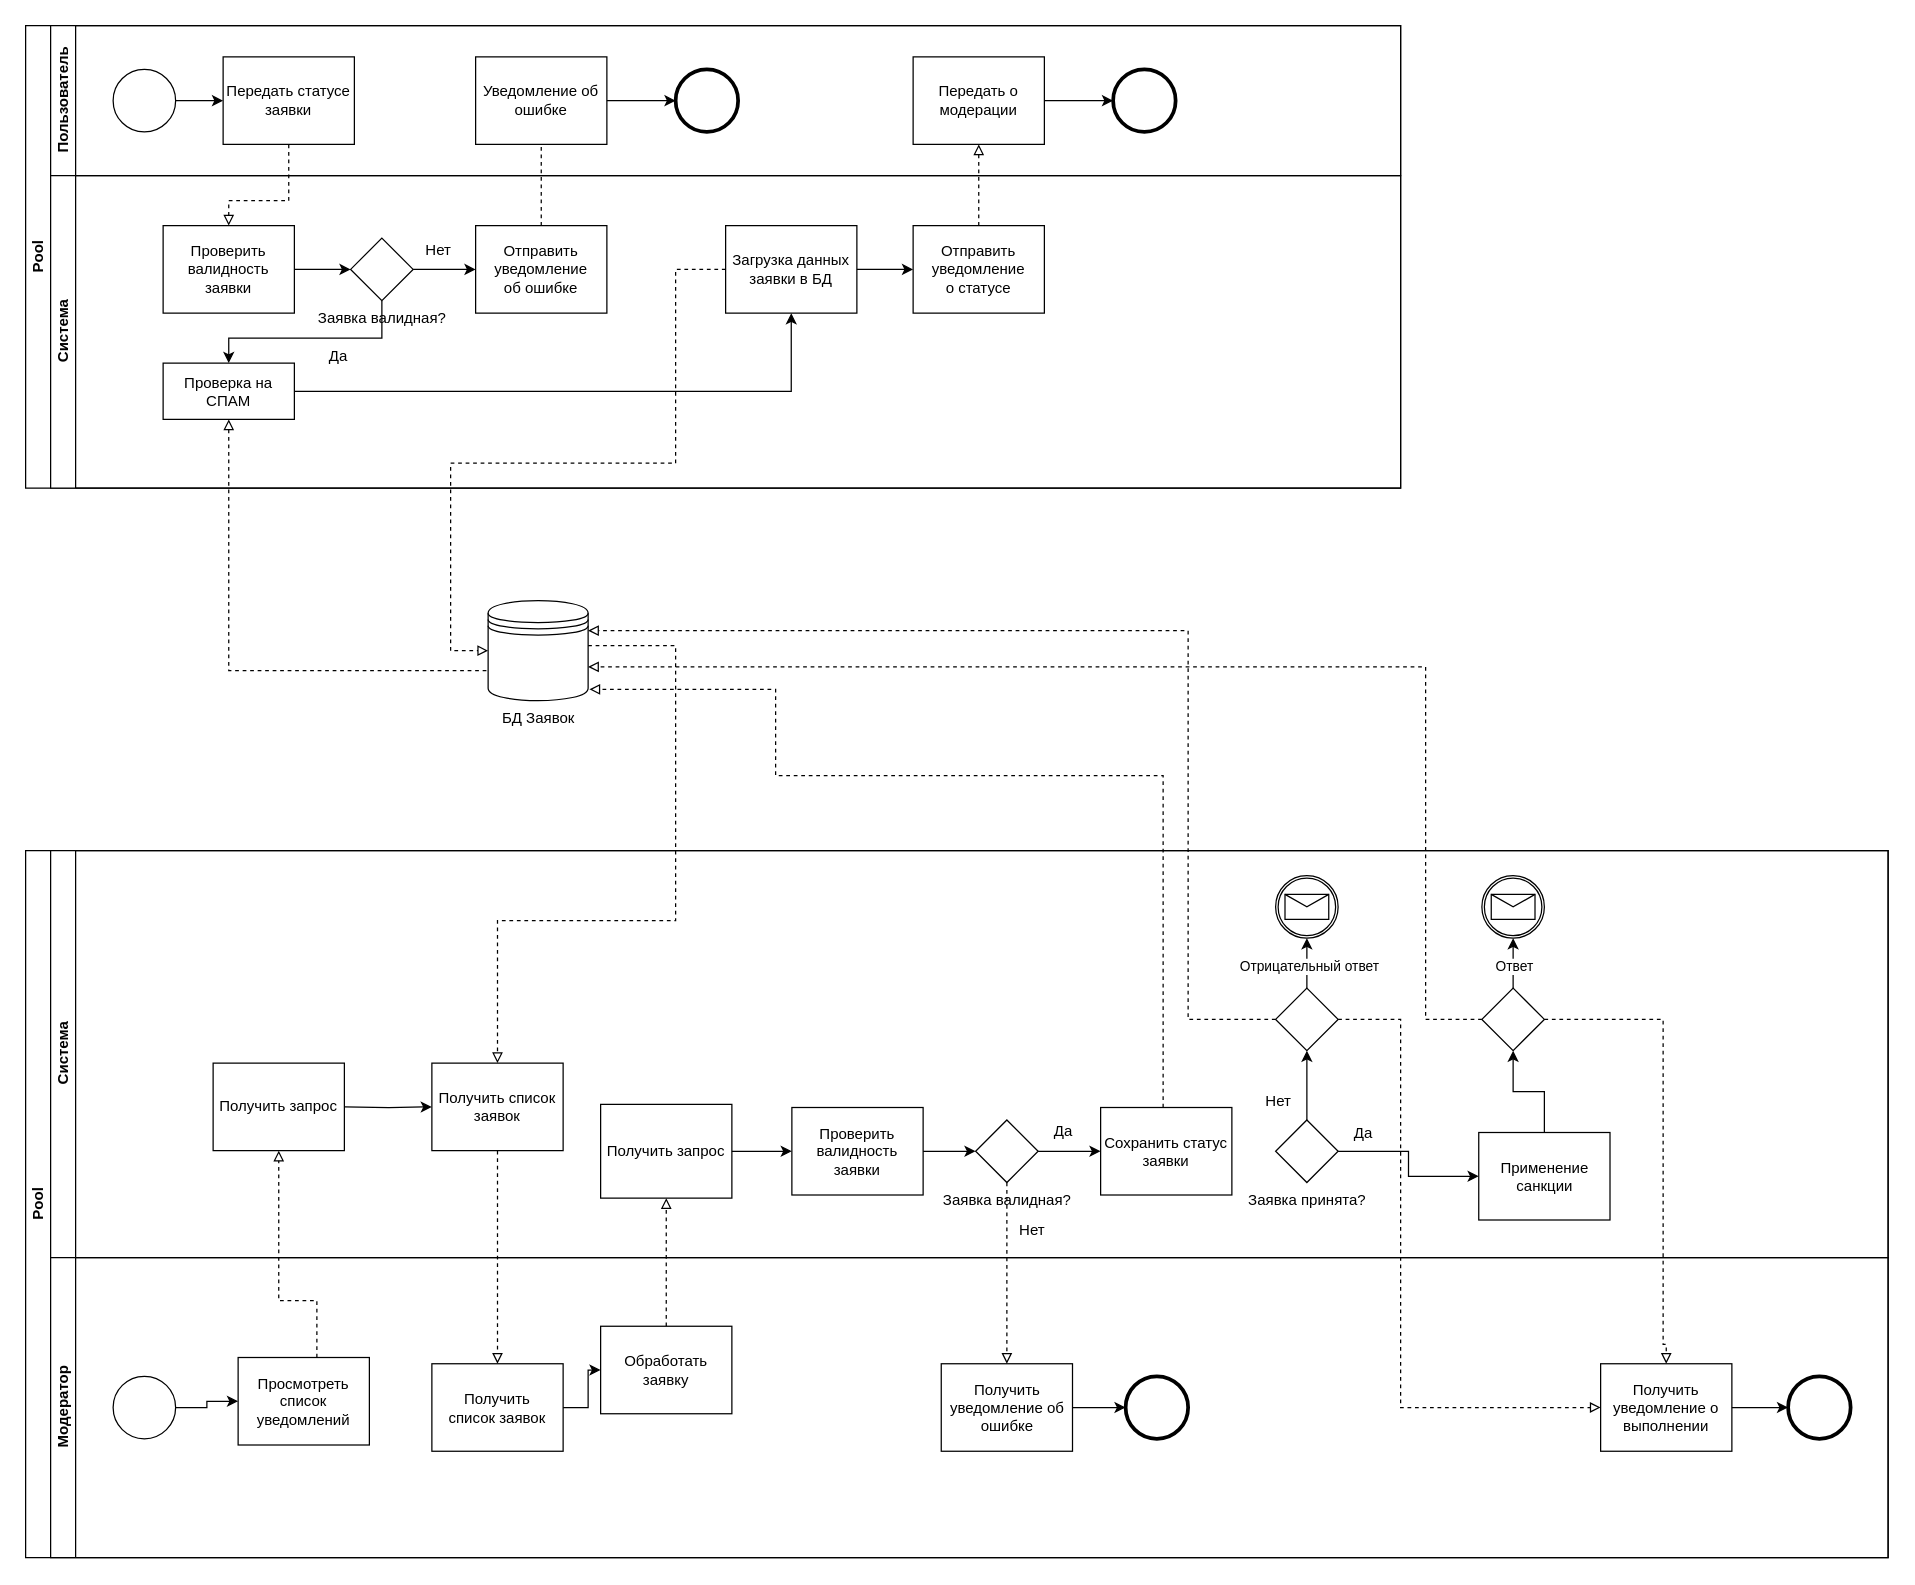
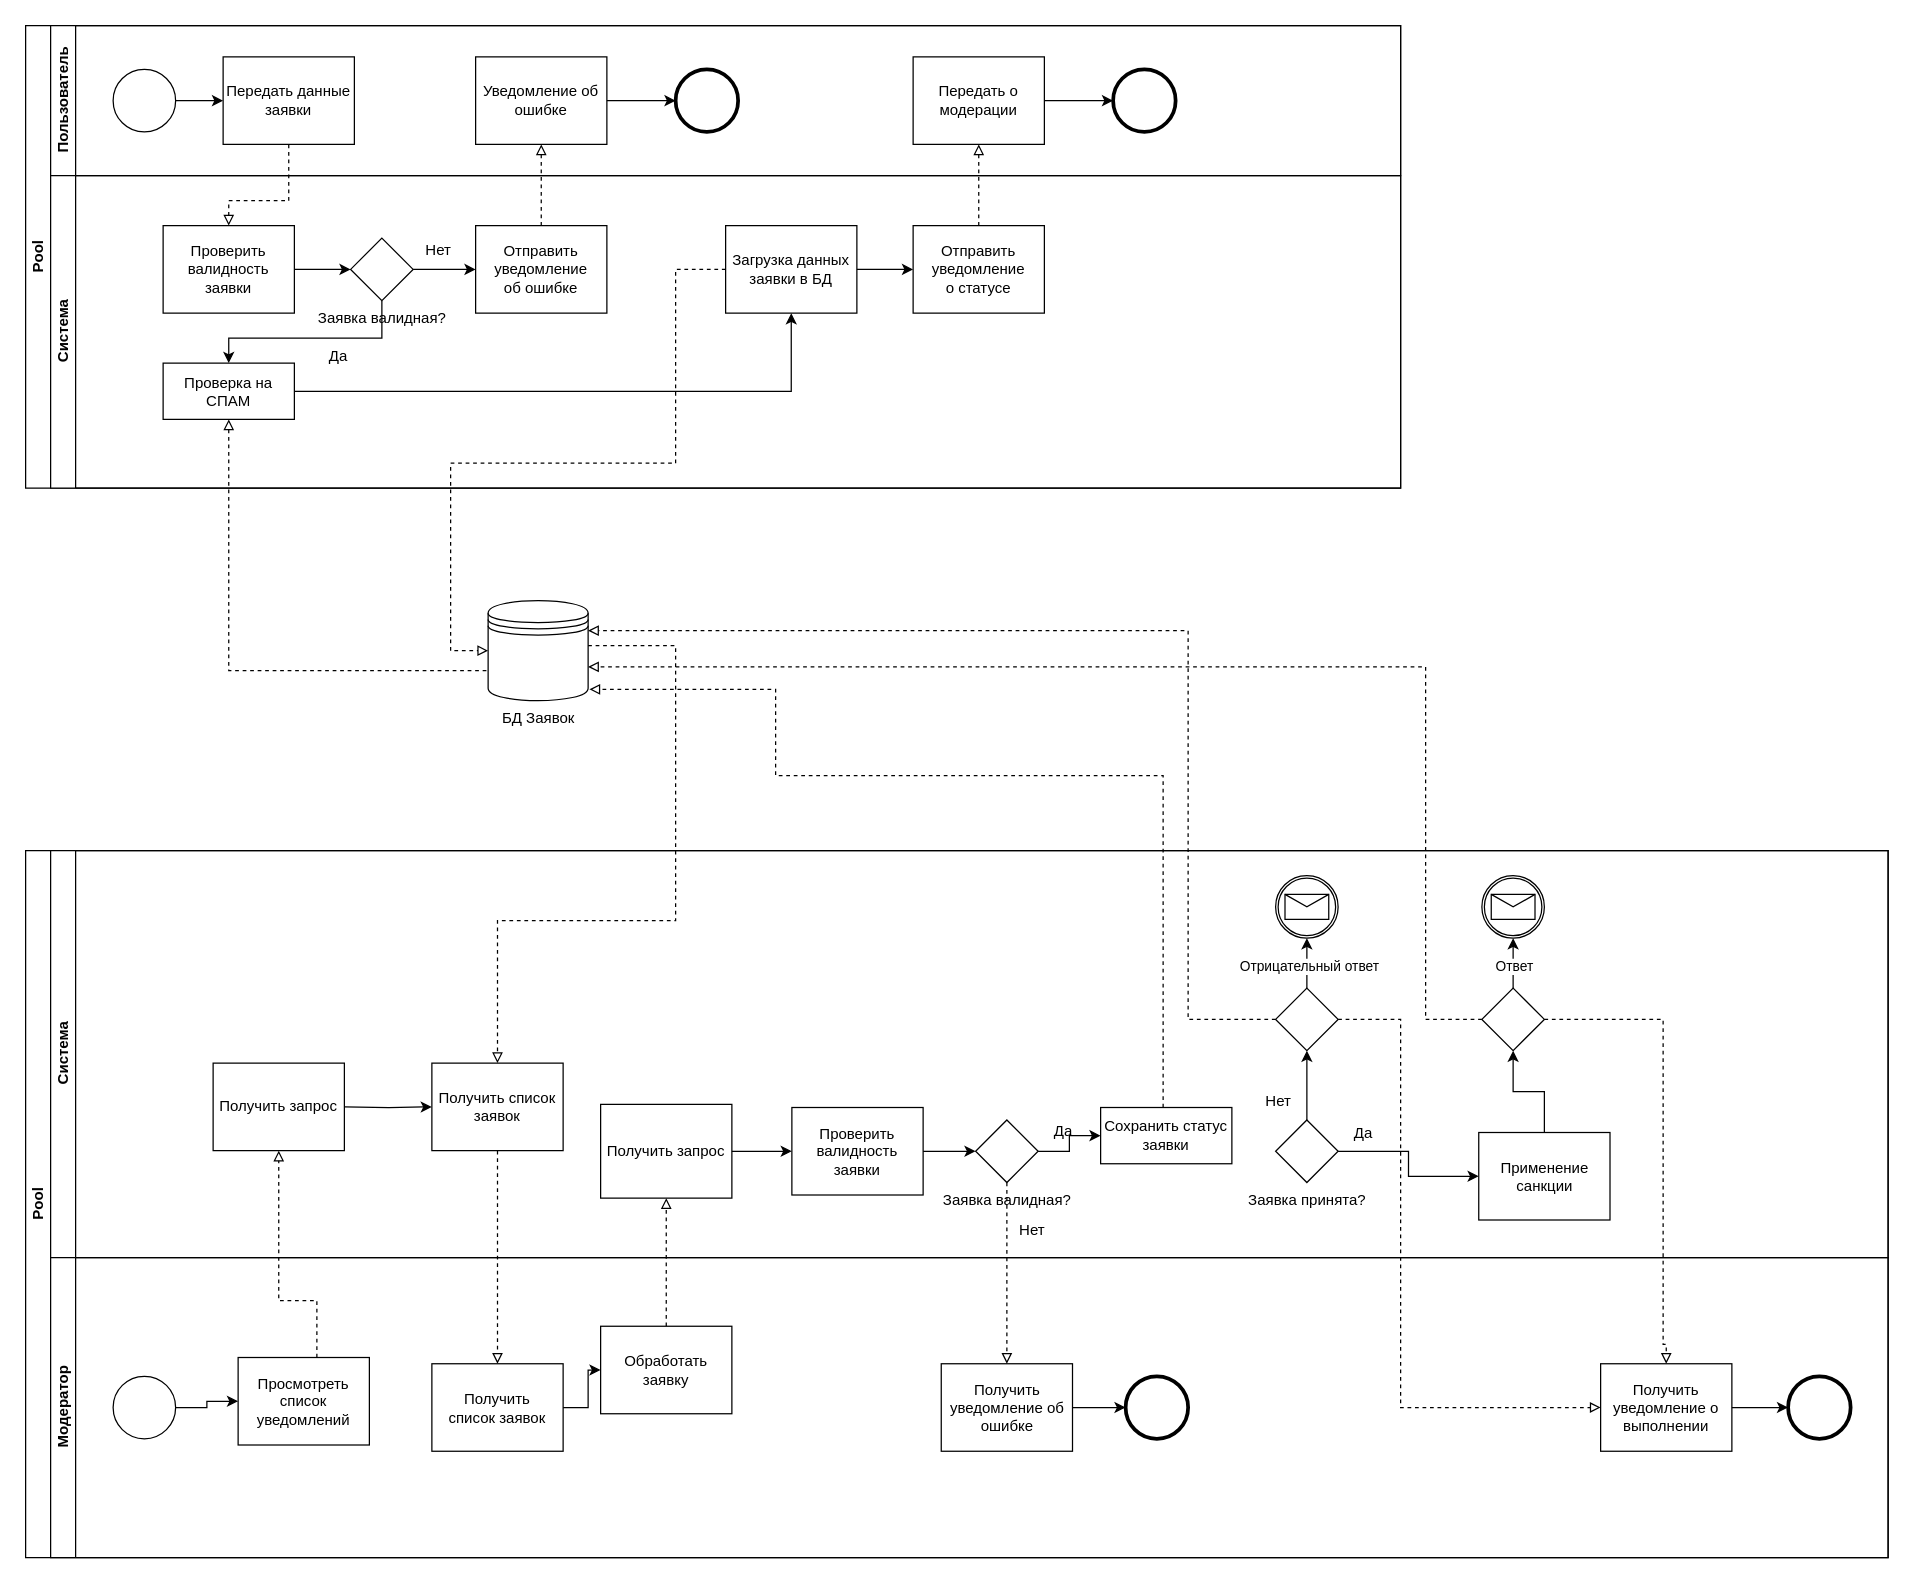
node "Передать статусе заявки": label "Передать статусе заявки" -> "Передать данные заявки"
edge "Уведомление об ошибке" -- "Отправить уведомление об ошибке": arrowhead none -> block
node "Сохранить статус заявки": size 131x88 -> 131x56
